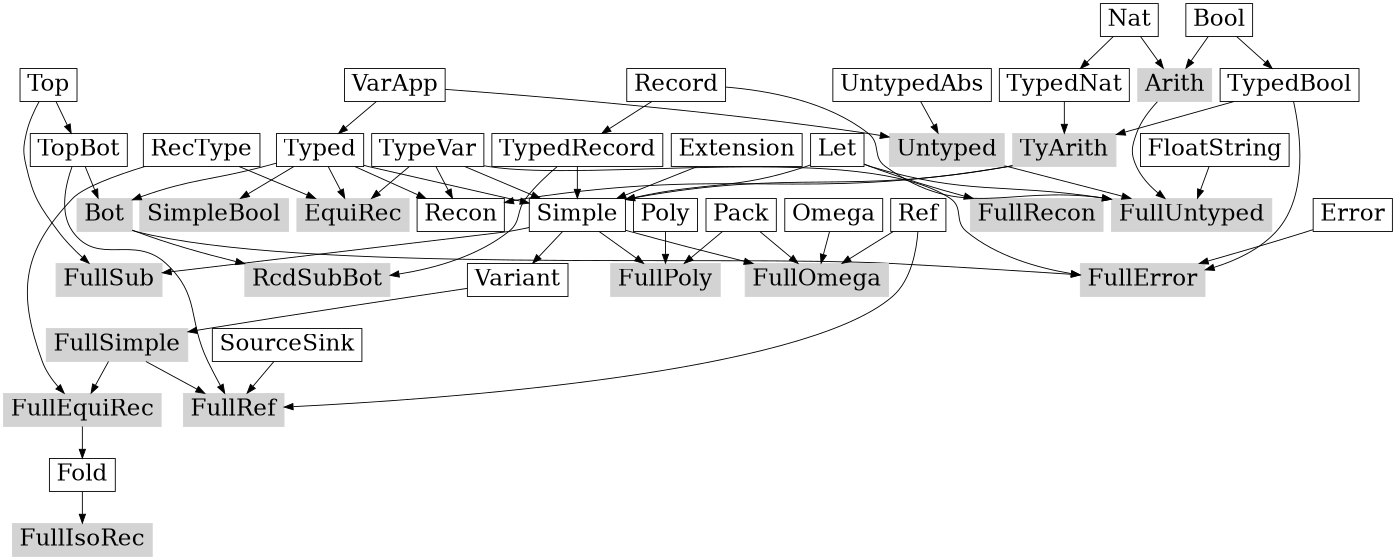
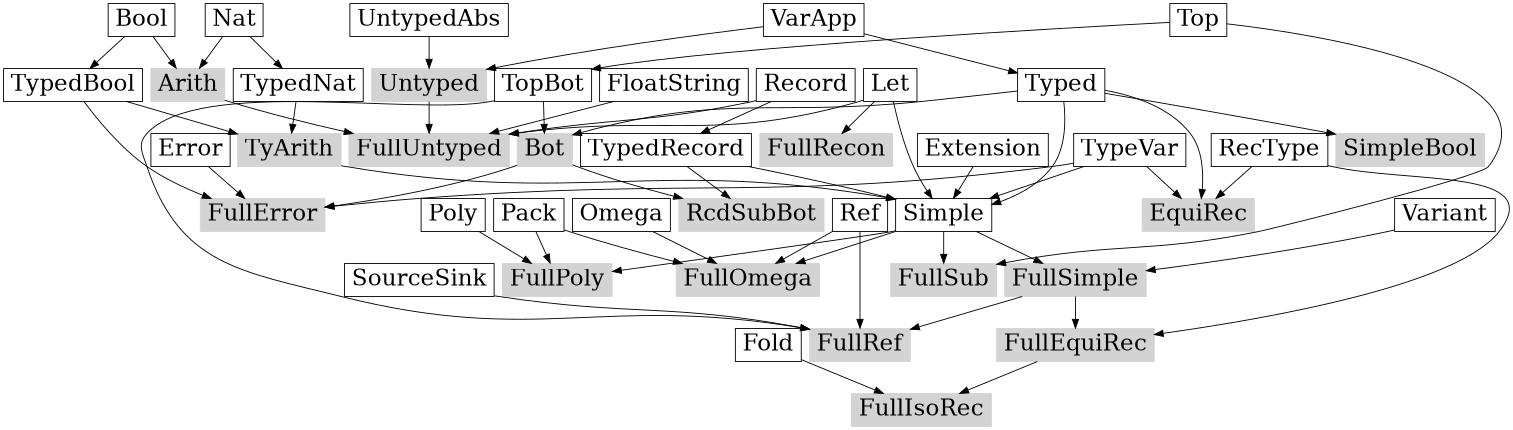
node "Recon": removed
edge "Simple" -> "Variant": now "Simple" -> "FullSimple"
edge "FullEquiRec" -> "Fold": now "FullEquiRec" -> "FullIsoRec"
